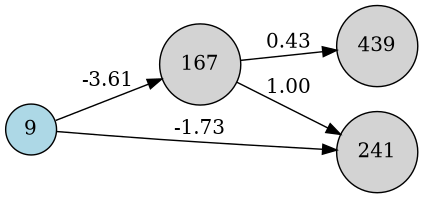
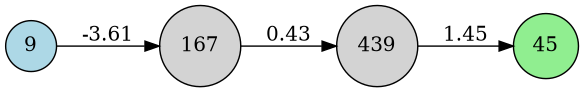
node "45": added
node "241": removed
